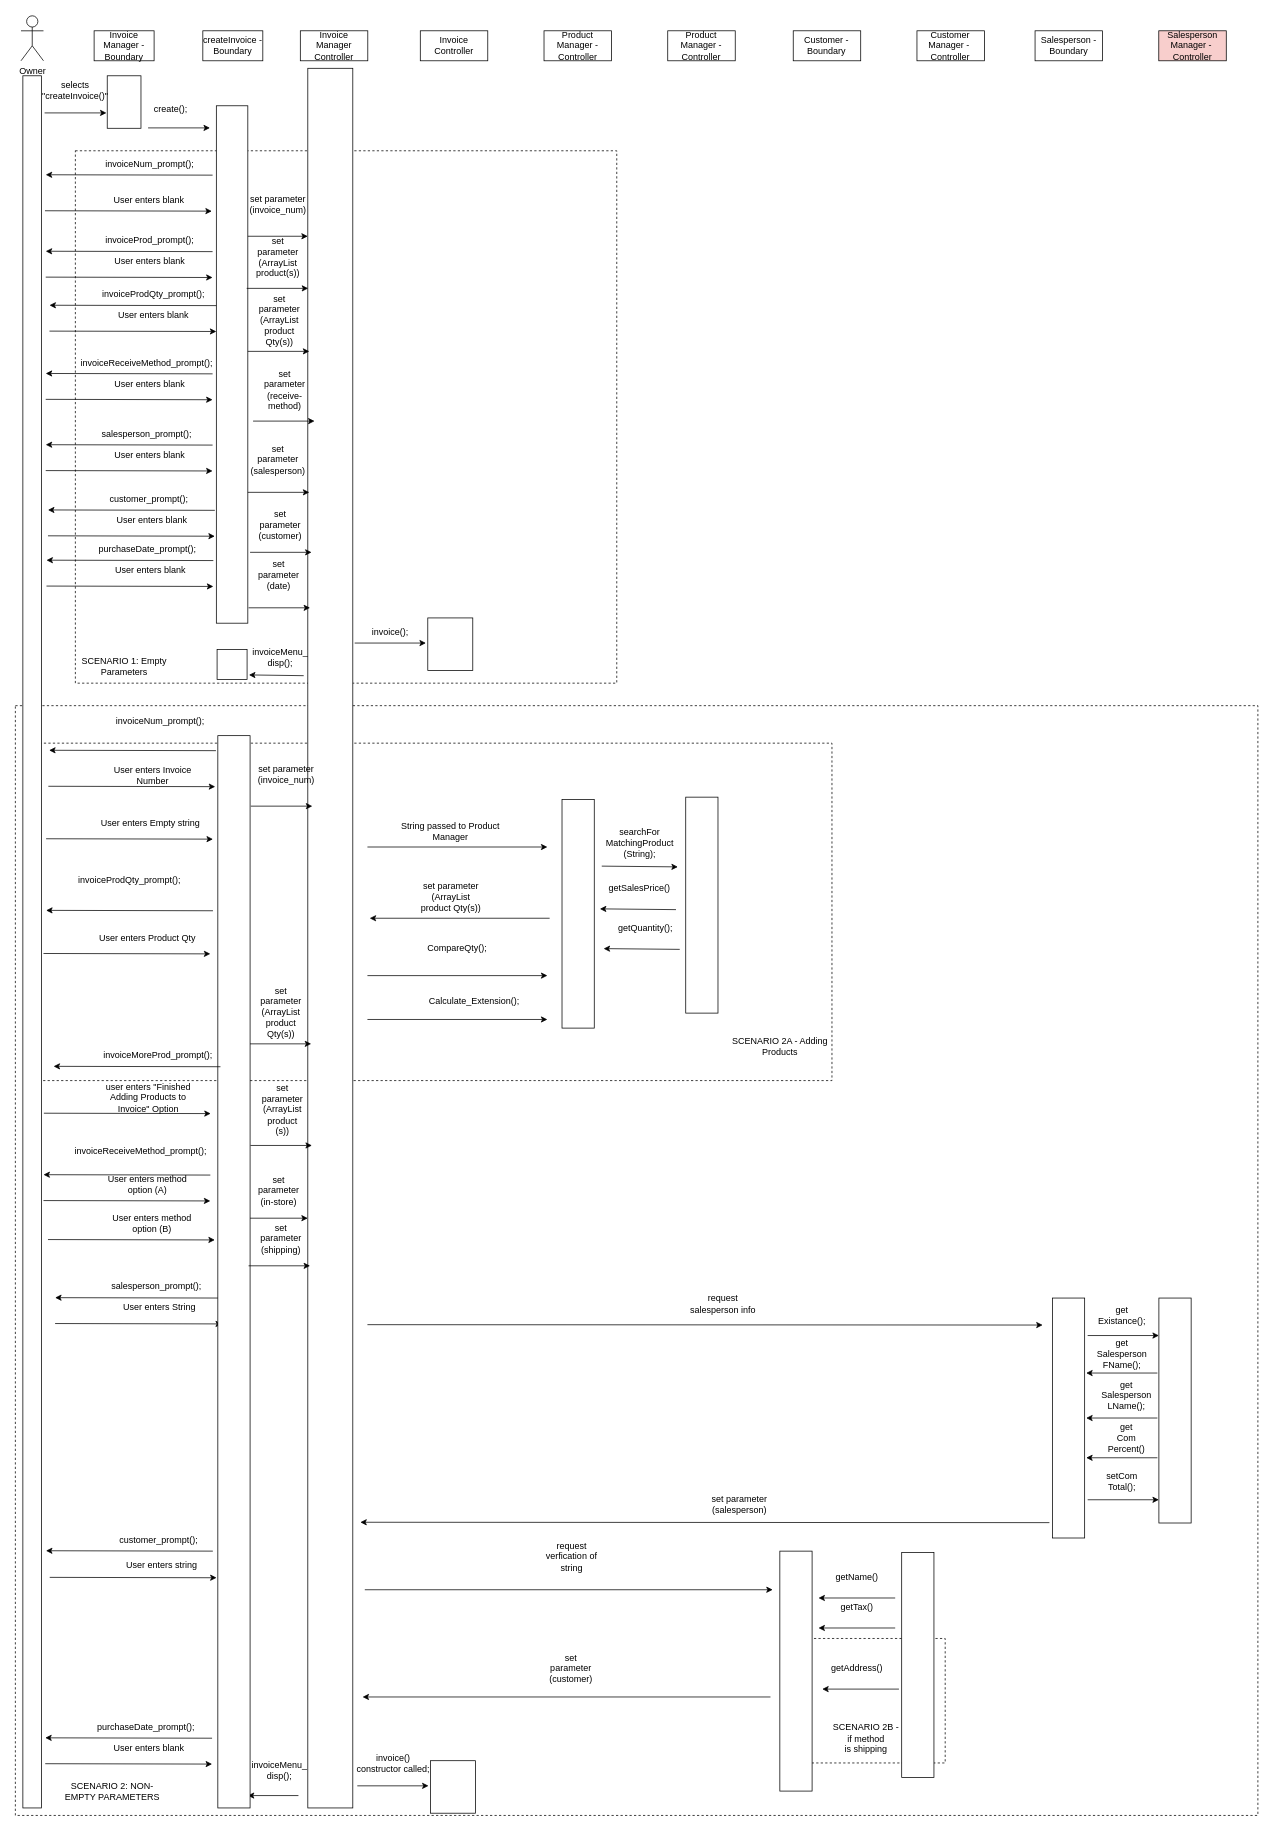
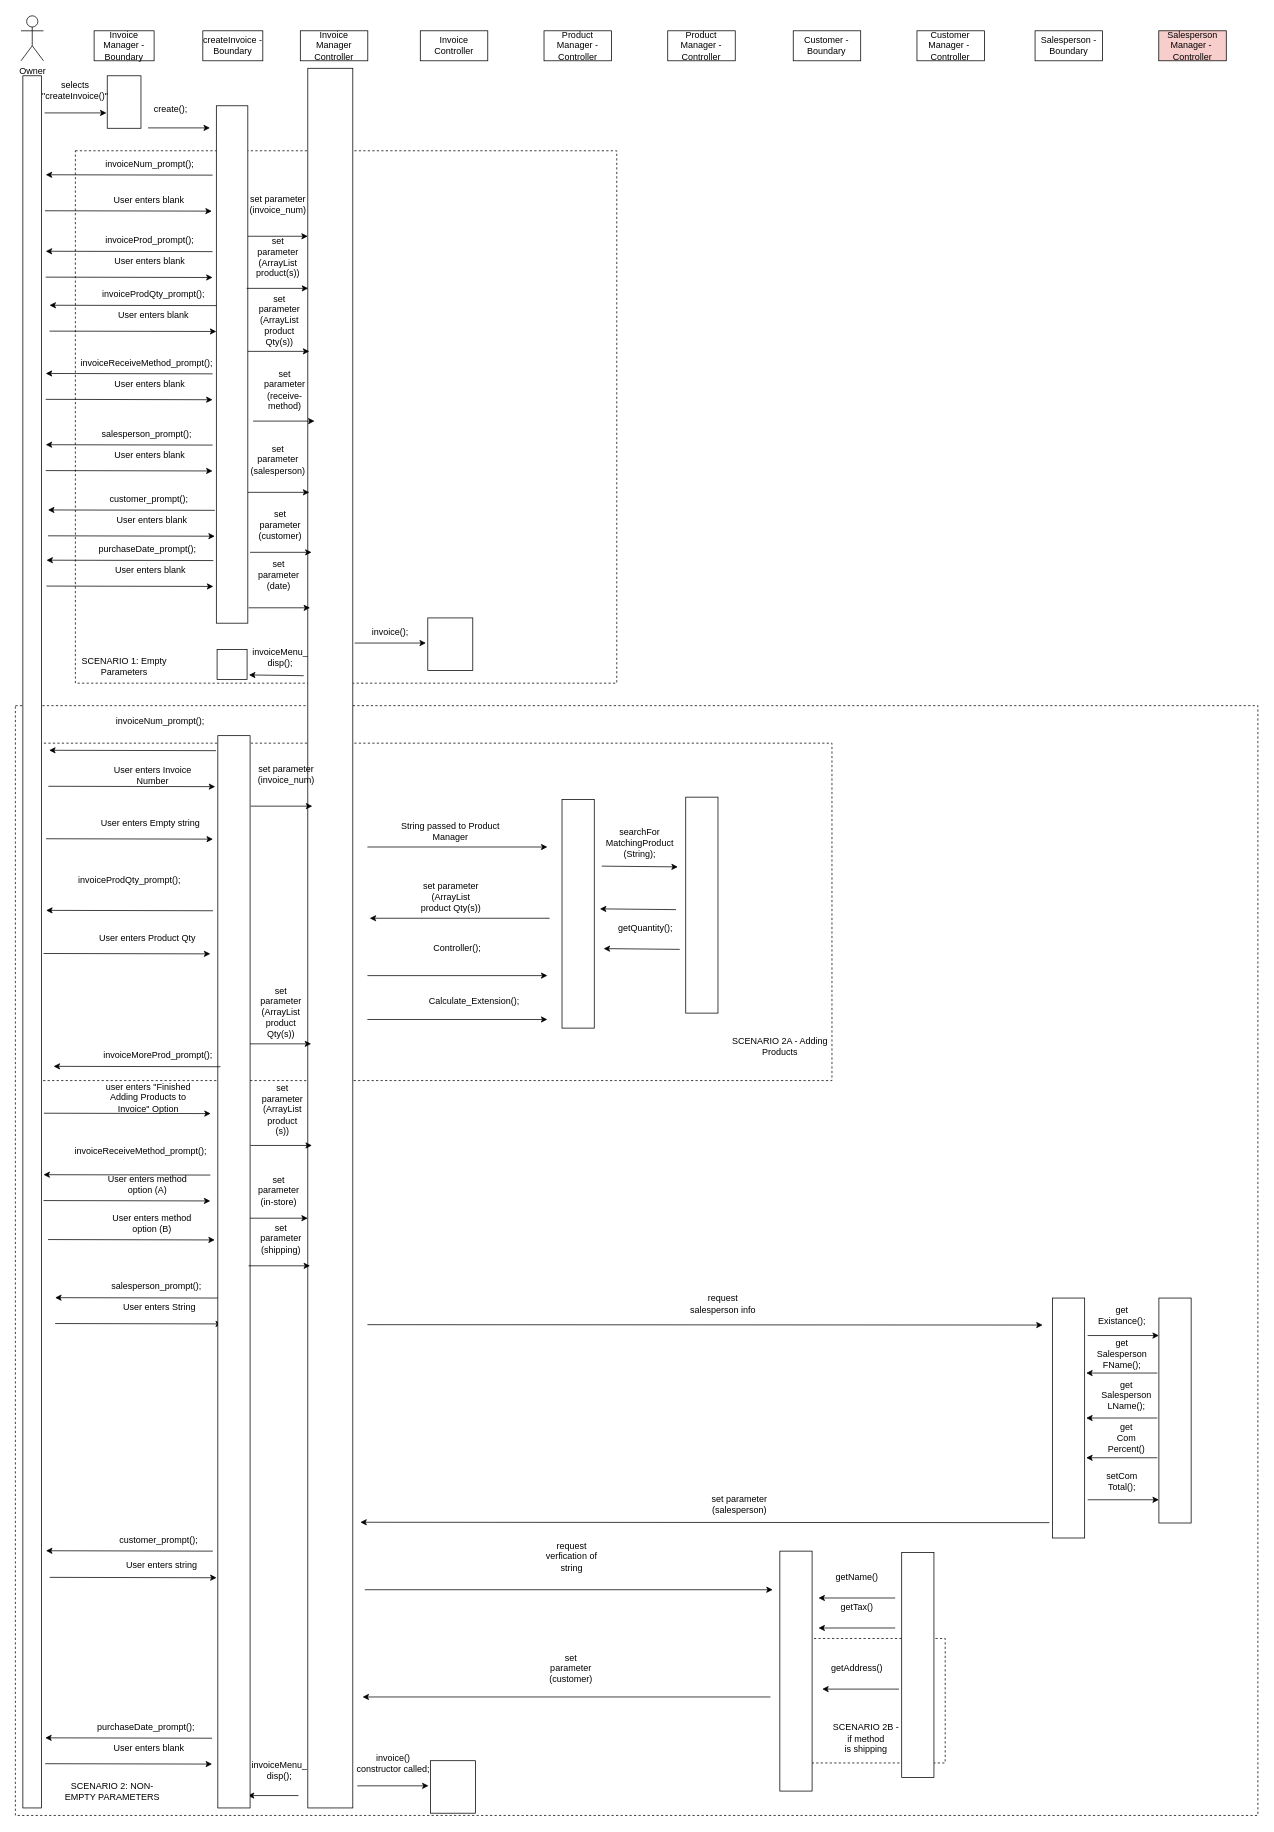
node "getSalesPrice()": removed
node "CompareQty();": label "CompareQty();" -> "Controller();"
